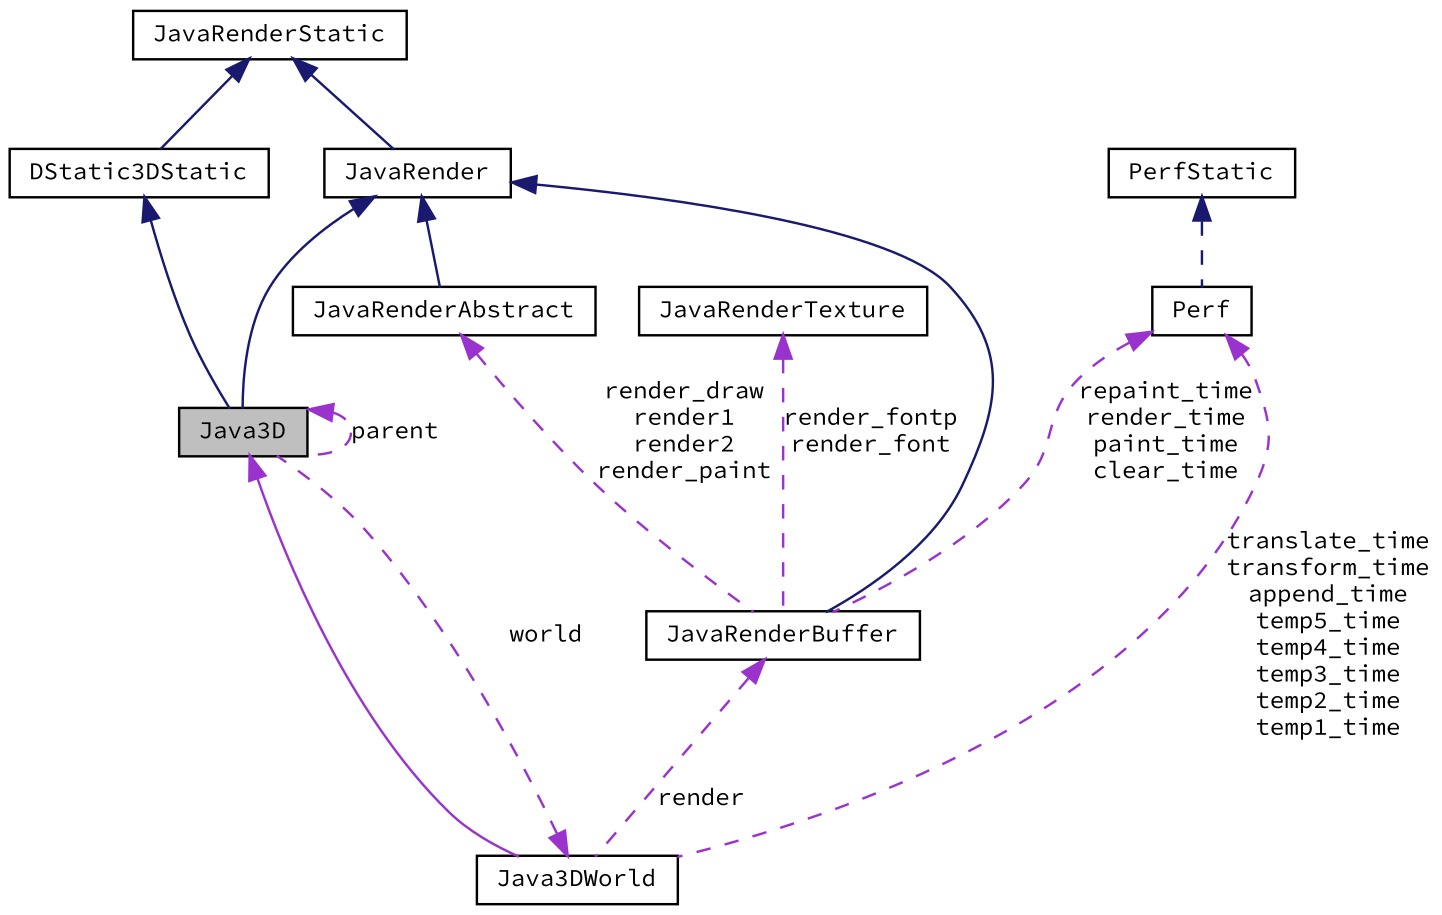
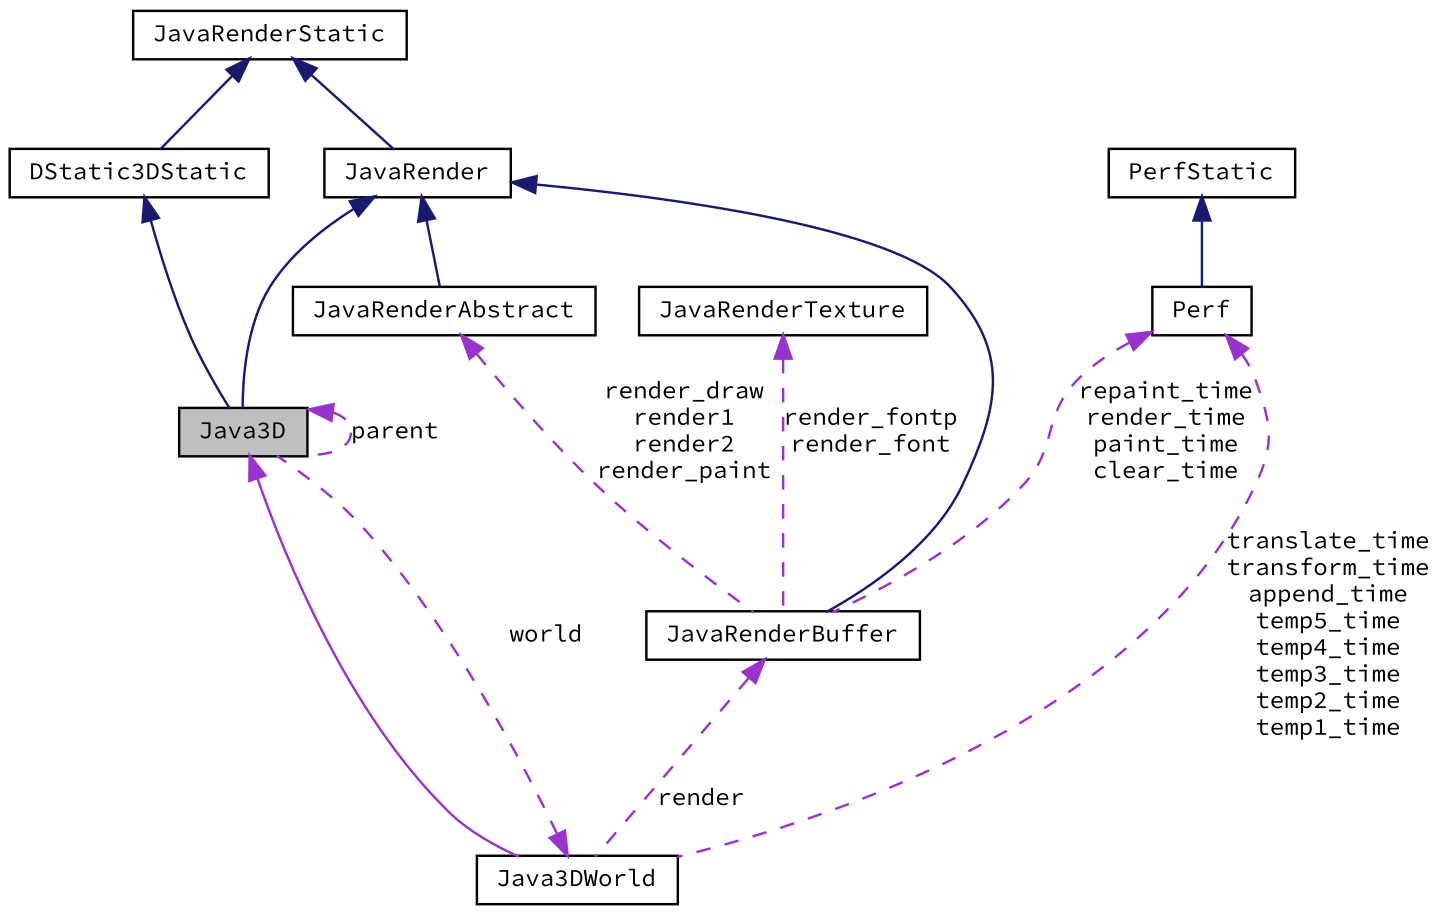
edge "Perf" -> "PerfStatic": style dashed -> solid
